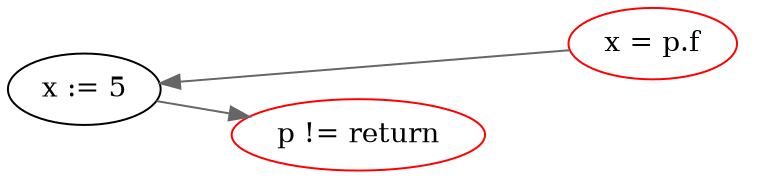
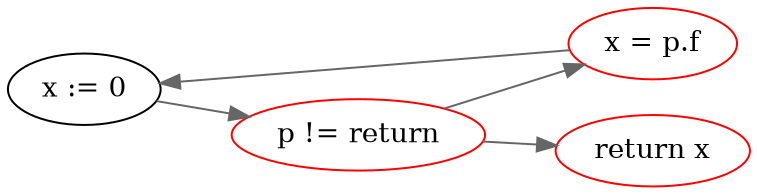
node "x := 5": label "x := 5" -> "x := 0"
edge "p != return" -> "x = p.f": added
node "return x": added
